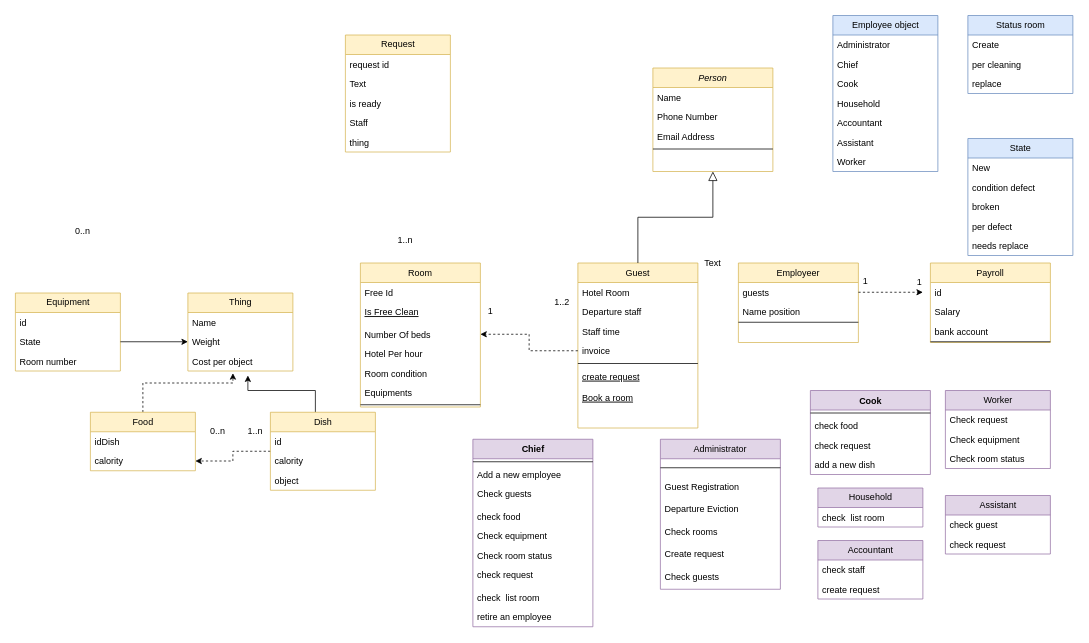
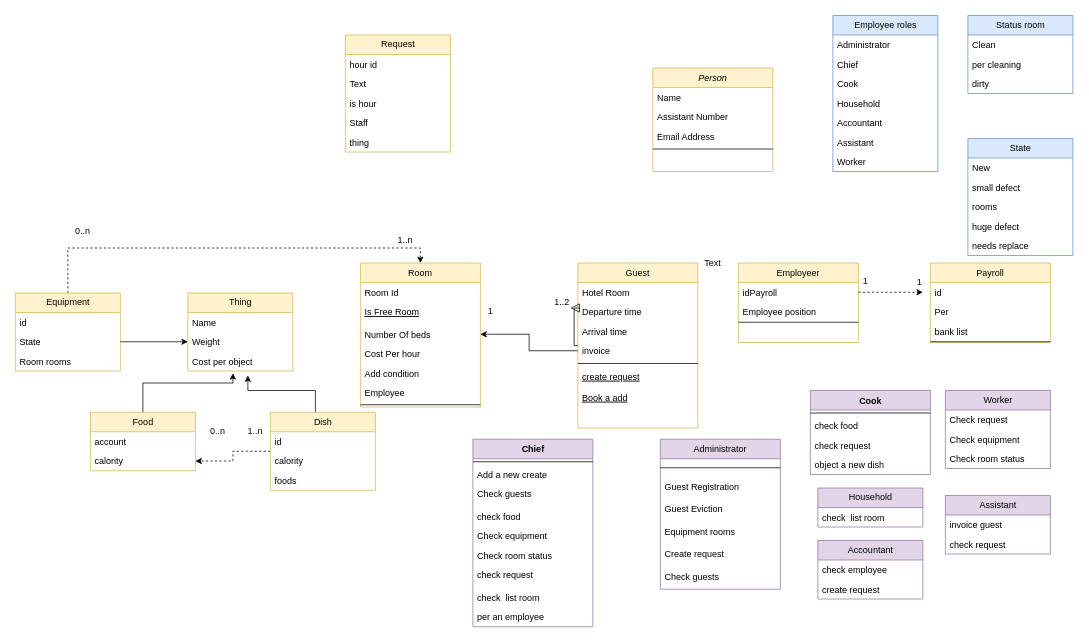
node "Employee object": label "Employee object" -> "Employee roles"
node "Create": label "Create" -> "Clean"
node "request id": label "request id" -> "hour id"
node "replace": label "replace" -> "dirty"
node "is ready": label "is ready" -> "is hour"
node "Phone Number": label "Phone Number" -> "Assistant Number"
node "condition defect": label "condition defect" -> "small defect"
node "broken": label "broken" -> "rooms"
edge "Guest" -> "Person": now "Guest" -> "1..2"
node "per defect": label "per defect" -> "huge defect"
edge "Equipment" -> "Room": added
node "Free Id": label "Free Id" -> "Room Id"
node "guests": label "guests" -> "idPayroll"
node "1..2": fillcolor #dae8fc -> #ffffff
node "Is Free Clean": label "Is Free Clean" -> "Is Free Room"
node "Departure staff": label "Departure staff" -> "Departure time"
node "Name position": label "Name position" -> "Employee position"
node "Salary": label "Salary" -> "Per"
node "Staff time": label "Staff time" -> "Arrival time"
node "bank account": label "bank account" -> "bank list"
edge "invoice" -> "Number Of beds": style dashed -> solid
node "Hotel Per hour": label "Hotel Per hour" -> "Cost Per hour"
node "Room number": label "Room number" -> "Room rooms"
node "Room condition": label "Room condition" -> "Add condition"
edge "Food" -> "Cost per object": style dashed -> solid
node "Equipments": label "Equipments" -> "Employee"
node "Book a room": label "Book a room" -> "Book a add"
node "idDish": label "idDish" -> "account"
node "add a new dish": label "add a new dish" -> "object a new dish"
node "Add a new employee": label "Add a new employee" -> "Add a new create"
node "object": label "object" -> "foods"
node "Departure Eviction": label "Departure Eviction" -> "Guest Eviction"
node "check guest": label "check guest" -> "invoice guest"
node "Check rooms": label "Check rooms" -> "Equipment rooms"
node "check staff": label "check staff" -> "check employee"
node "retire an employee": label "retire an employee" -> "per an employee"
